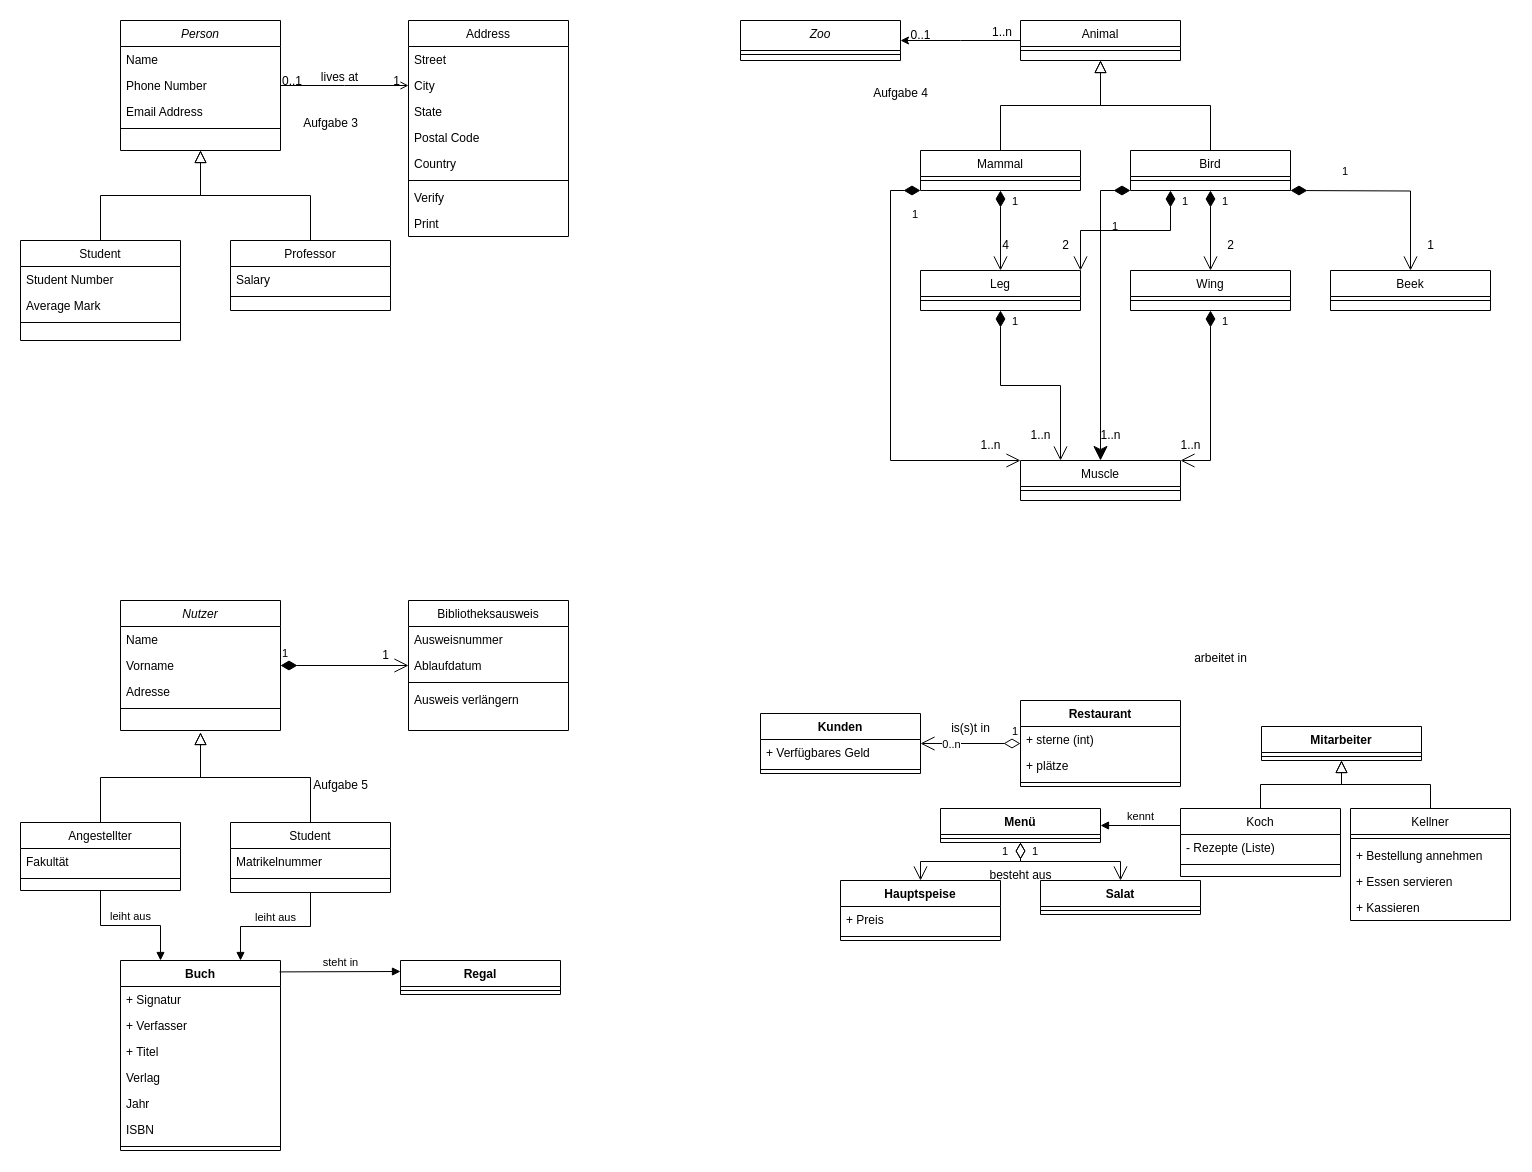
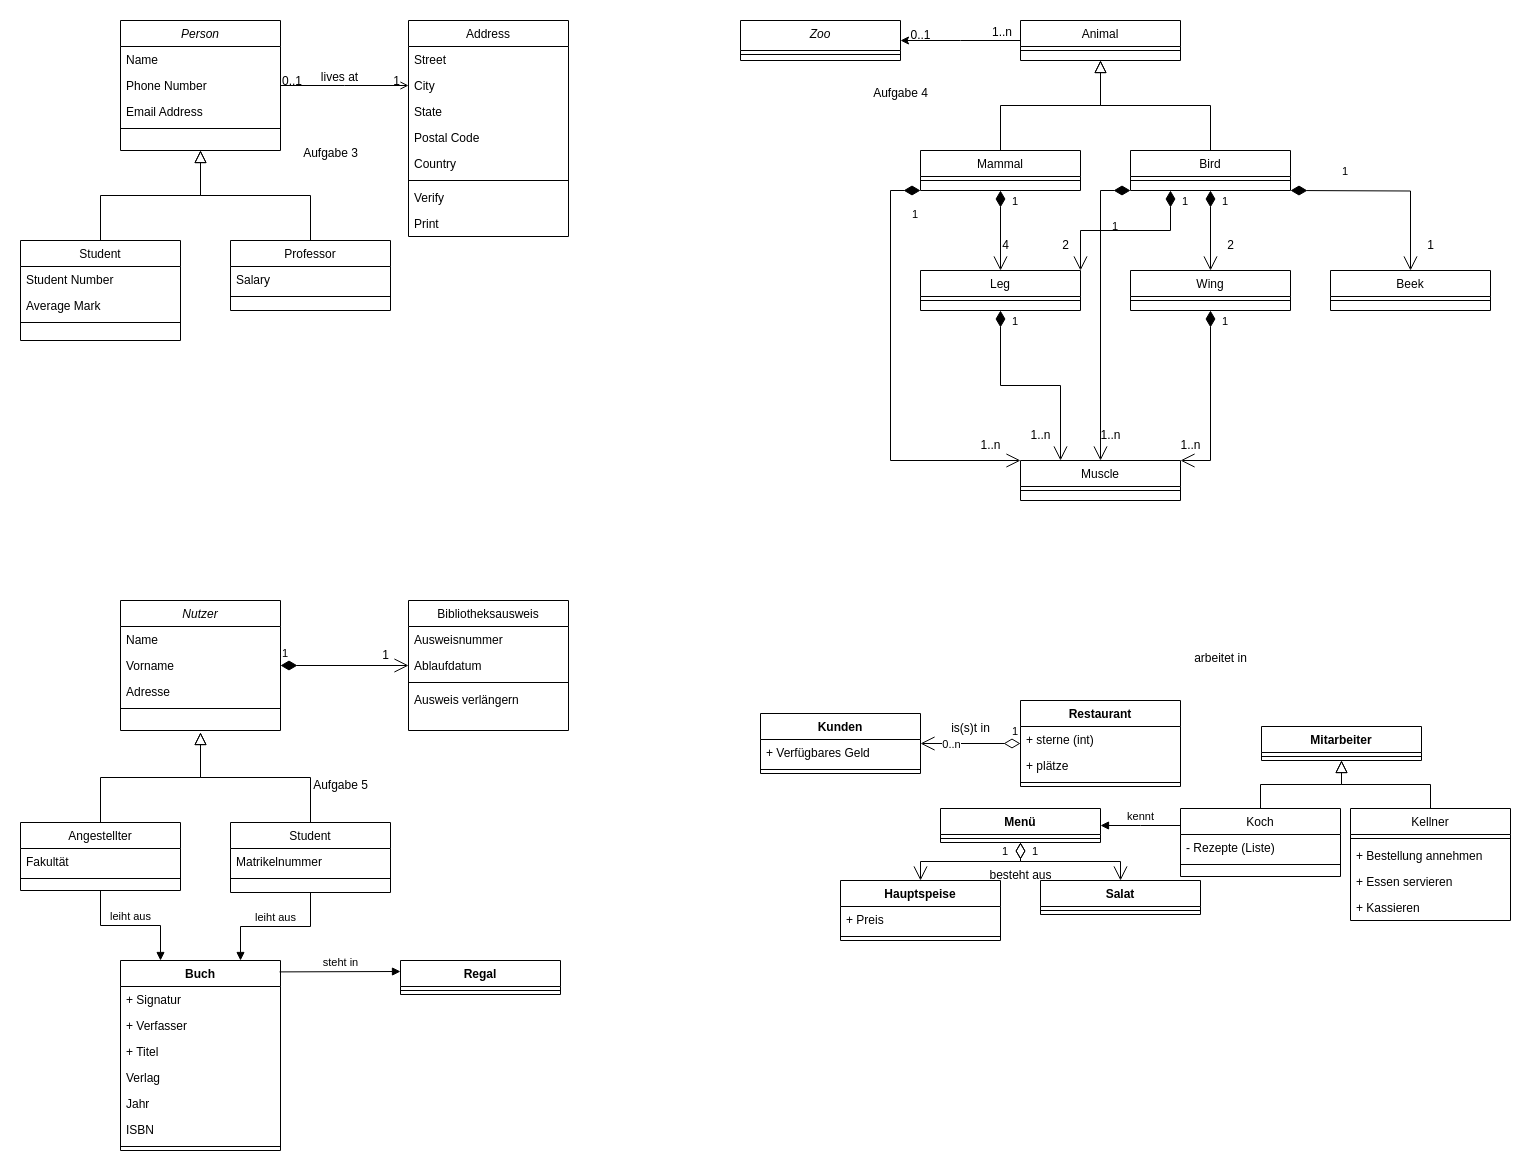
node "Aufgabe 3": moved (331, 124) -> (331, 154)
edge "Bird" -- "Muscle": arrowhead classic -> open
